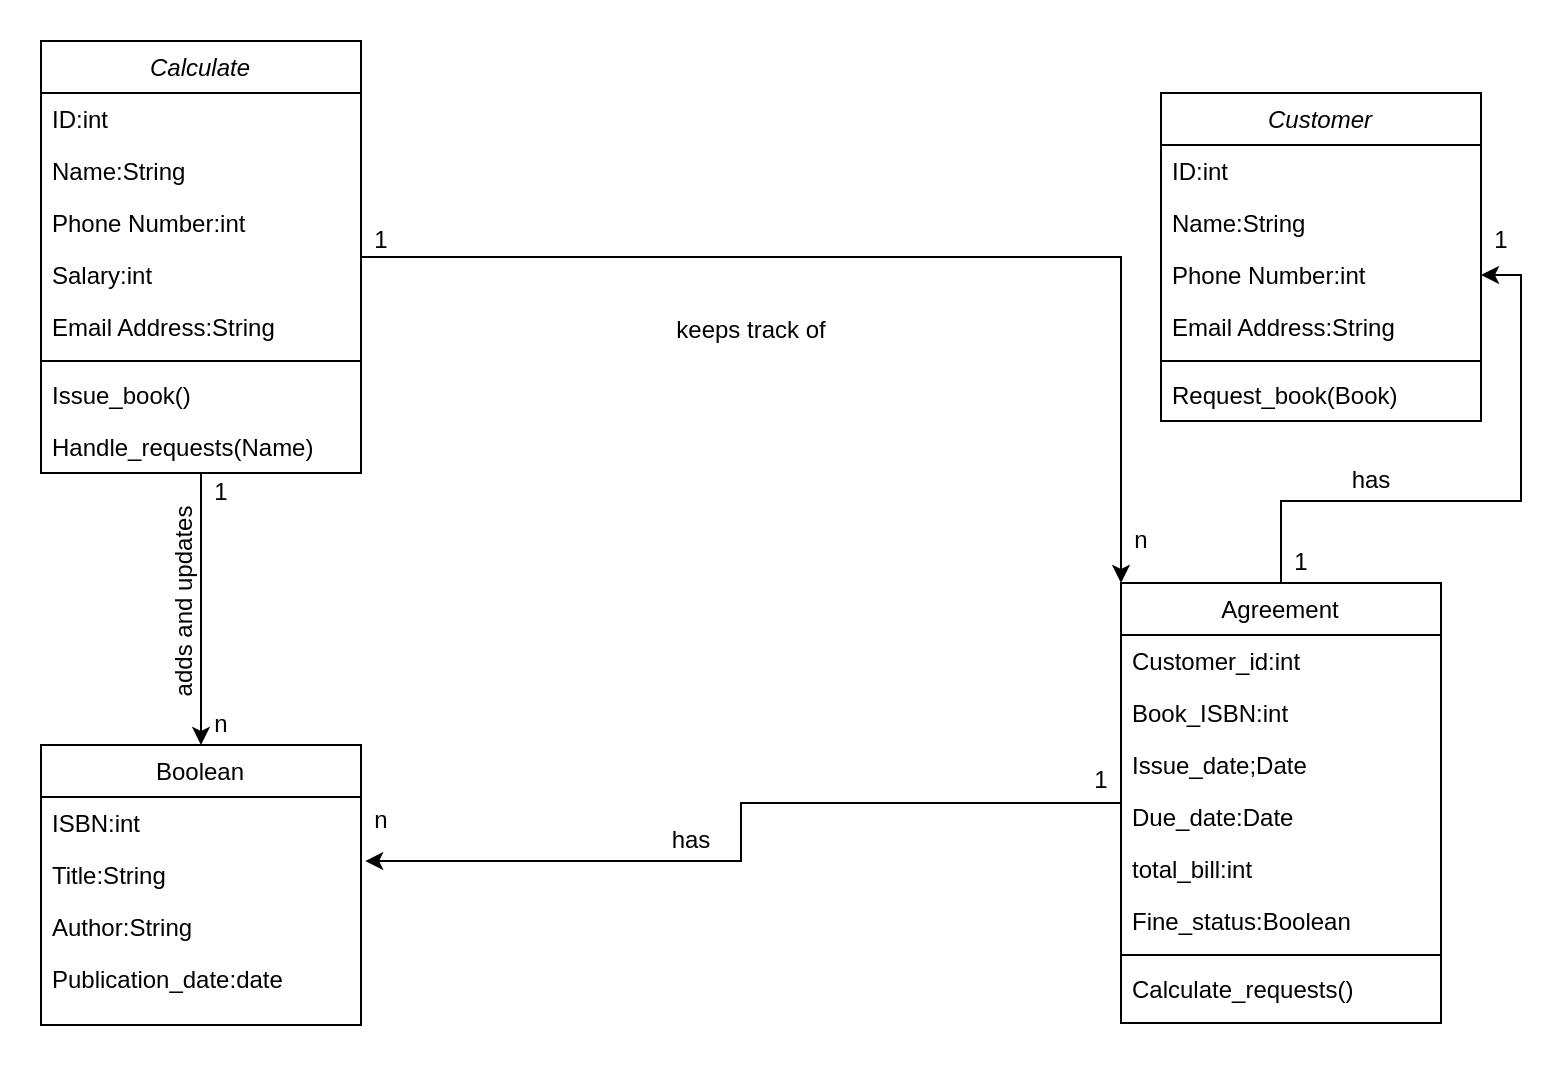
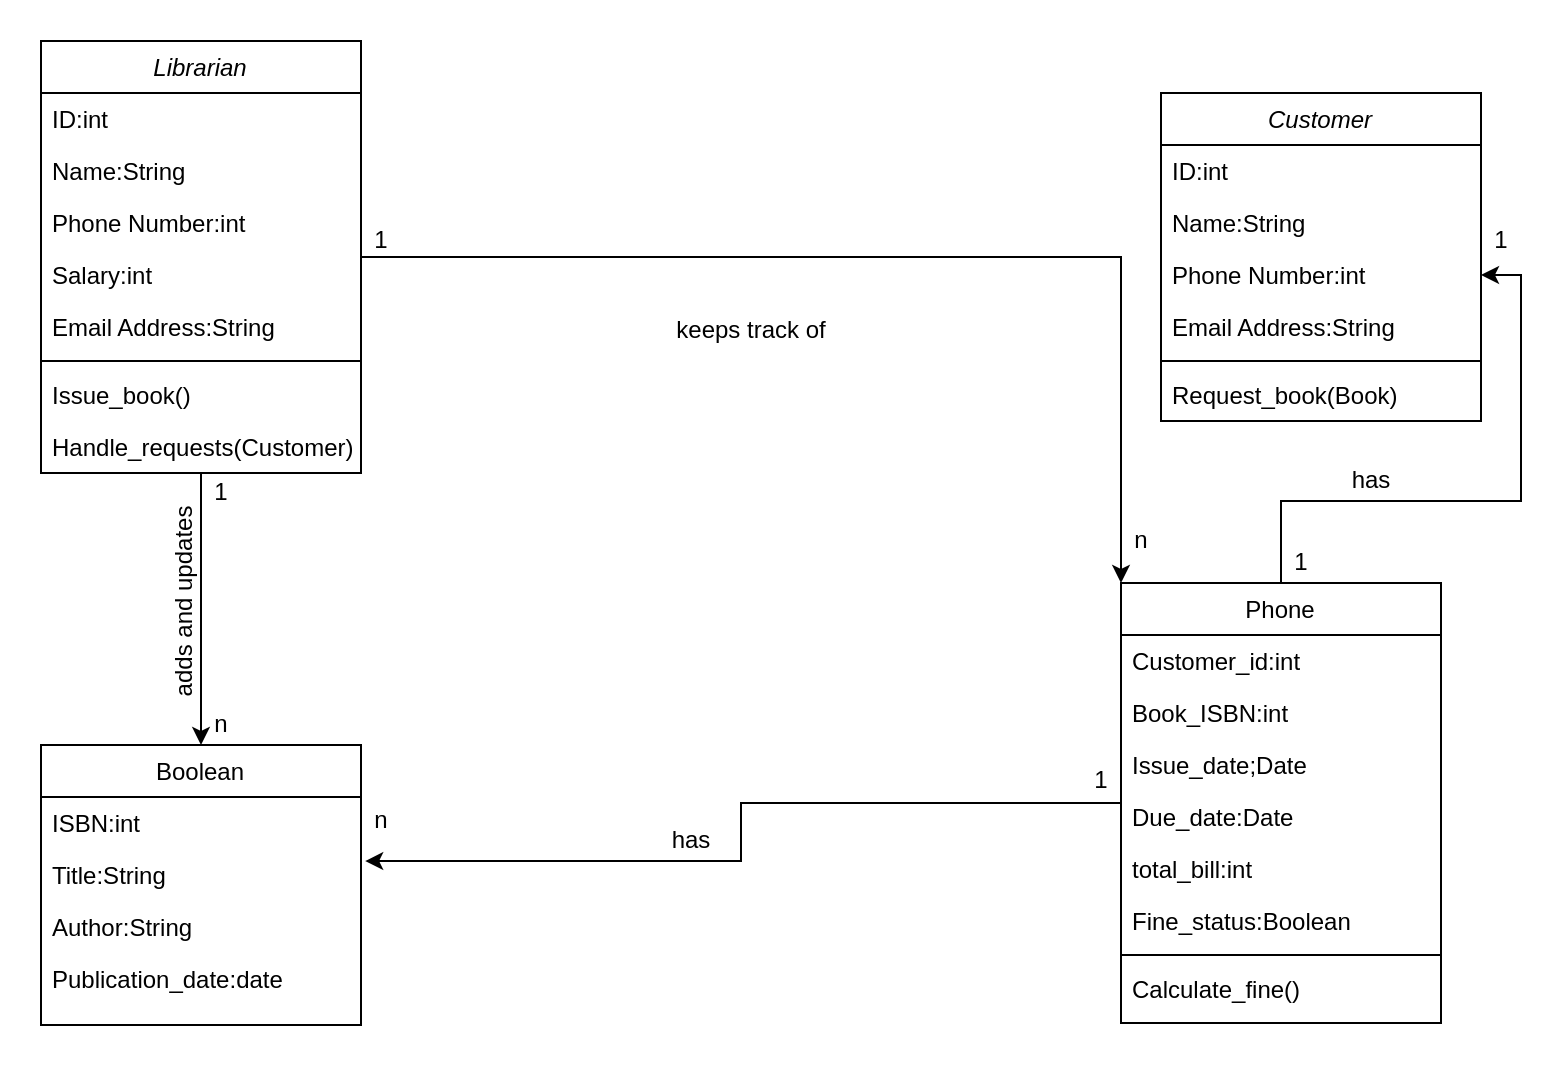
node "Calculate": label "Calculate" -> "Librarian"
node "Handle_requests(Name)": label "Handle_requests(Name)" -> "Handle_requests(Customer)"
node "Agreement": label "Agreement" -> "Phone"
node "Calculate_requests()": label "Calculate_requests()" -> "Calculate_fine()"
